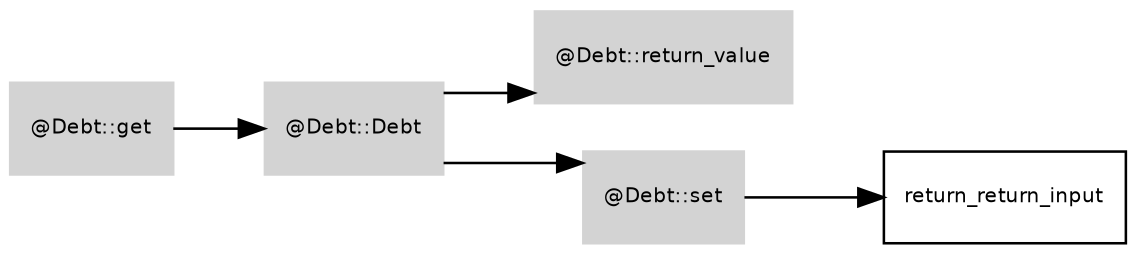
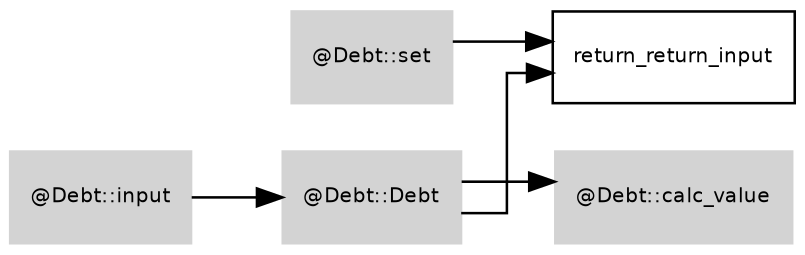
node "@Debt::return_value": label "@Debt::return_value" -> "@Debt::calc_value"
node "@Debt::get": label "@Debt::get" -> "@Debt::input"
edge "@Debt::Debt" -> "@Debt::set": now "@Debt::Debt" -> "return_return_input"
